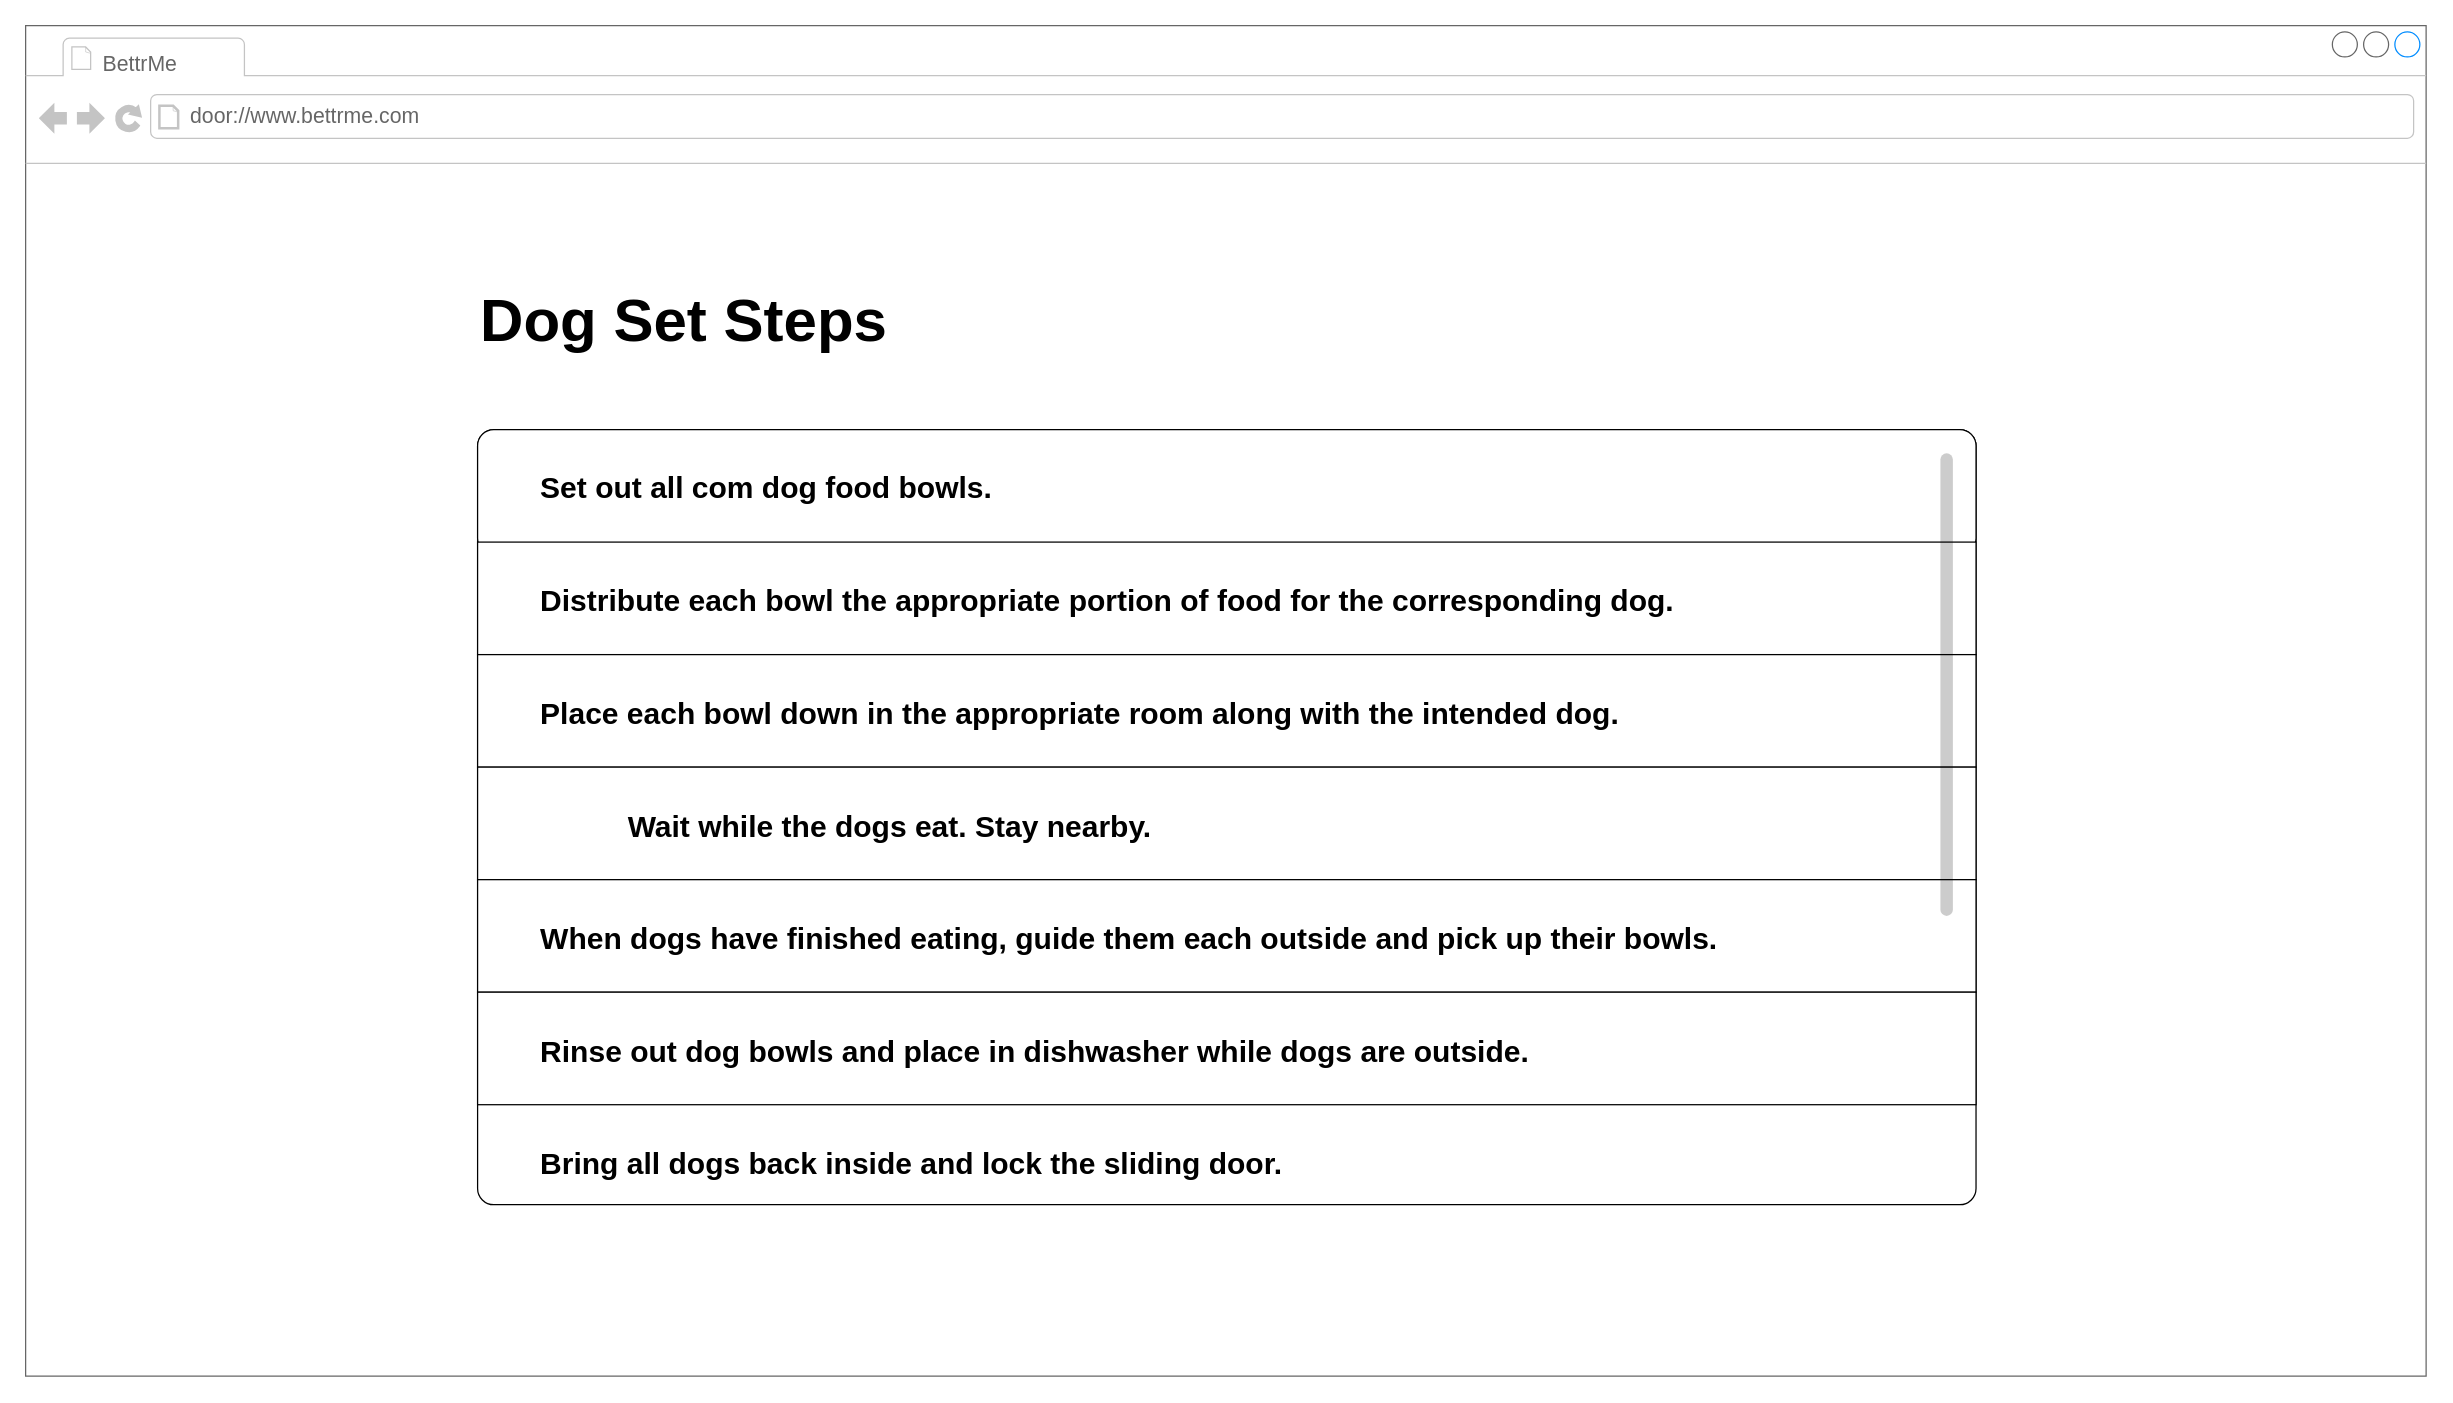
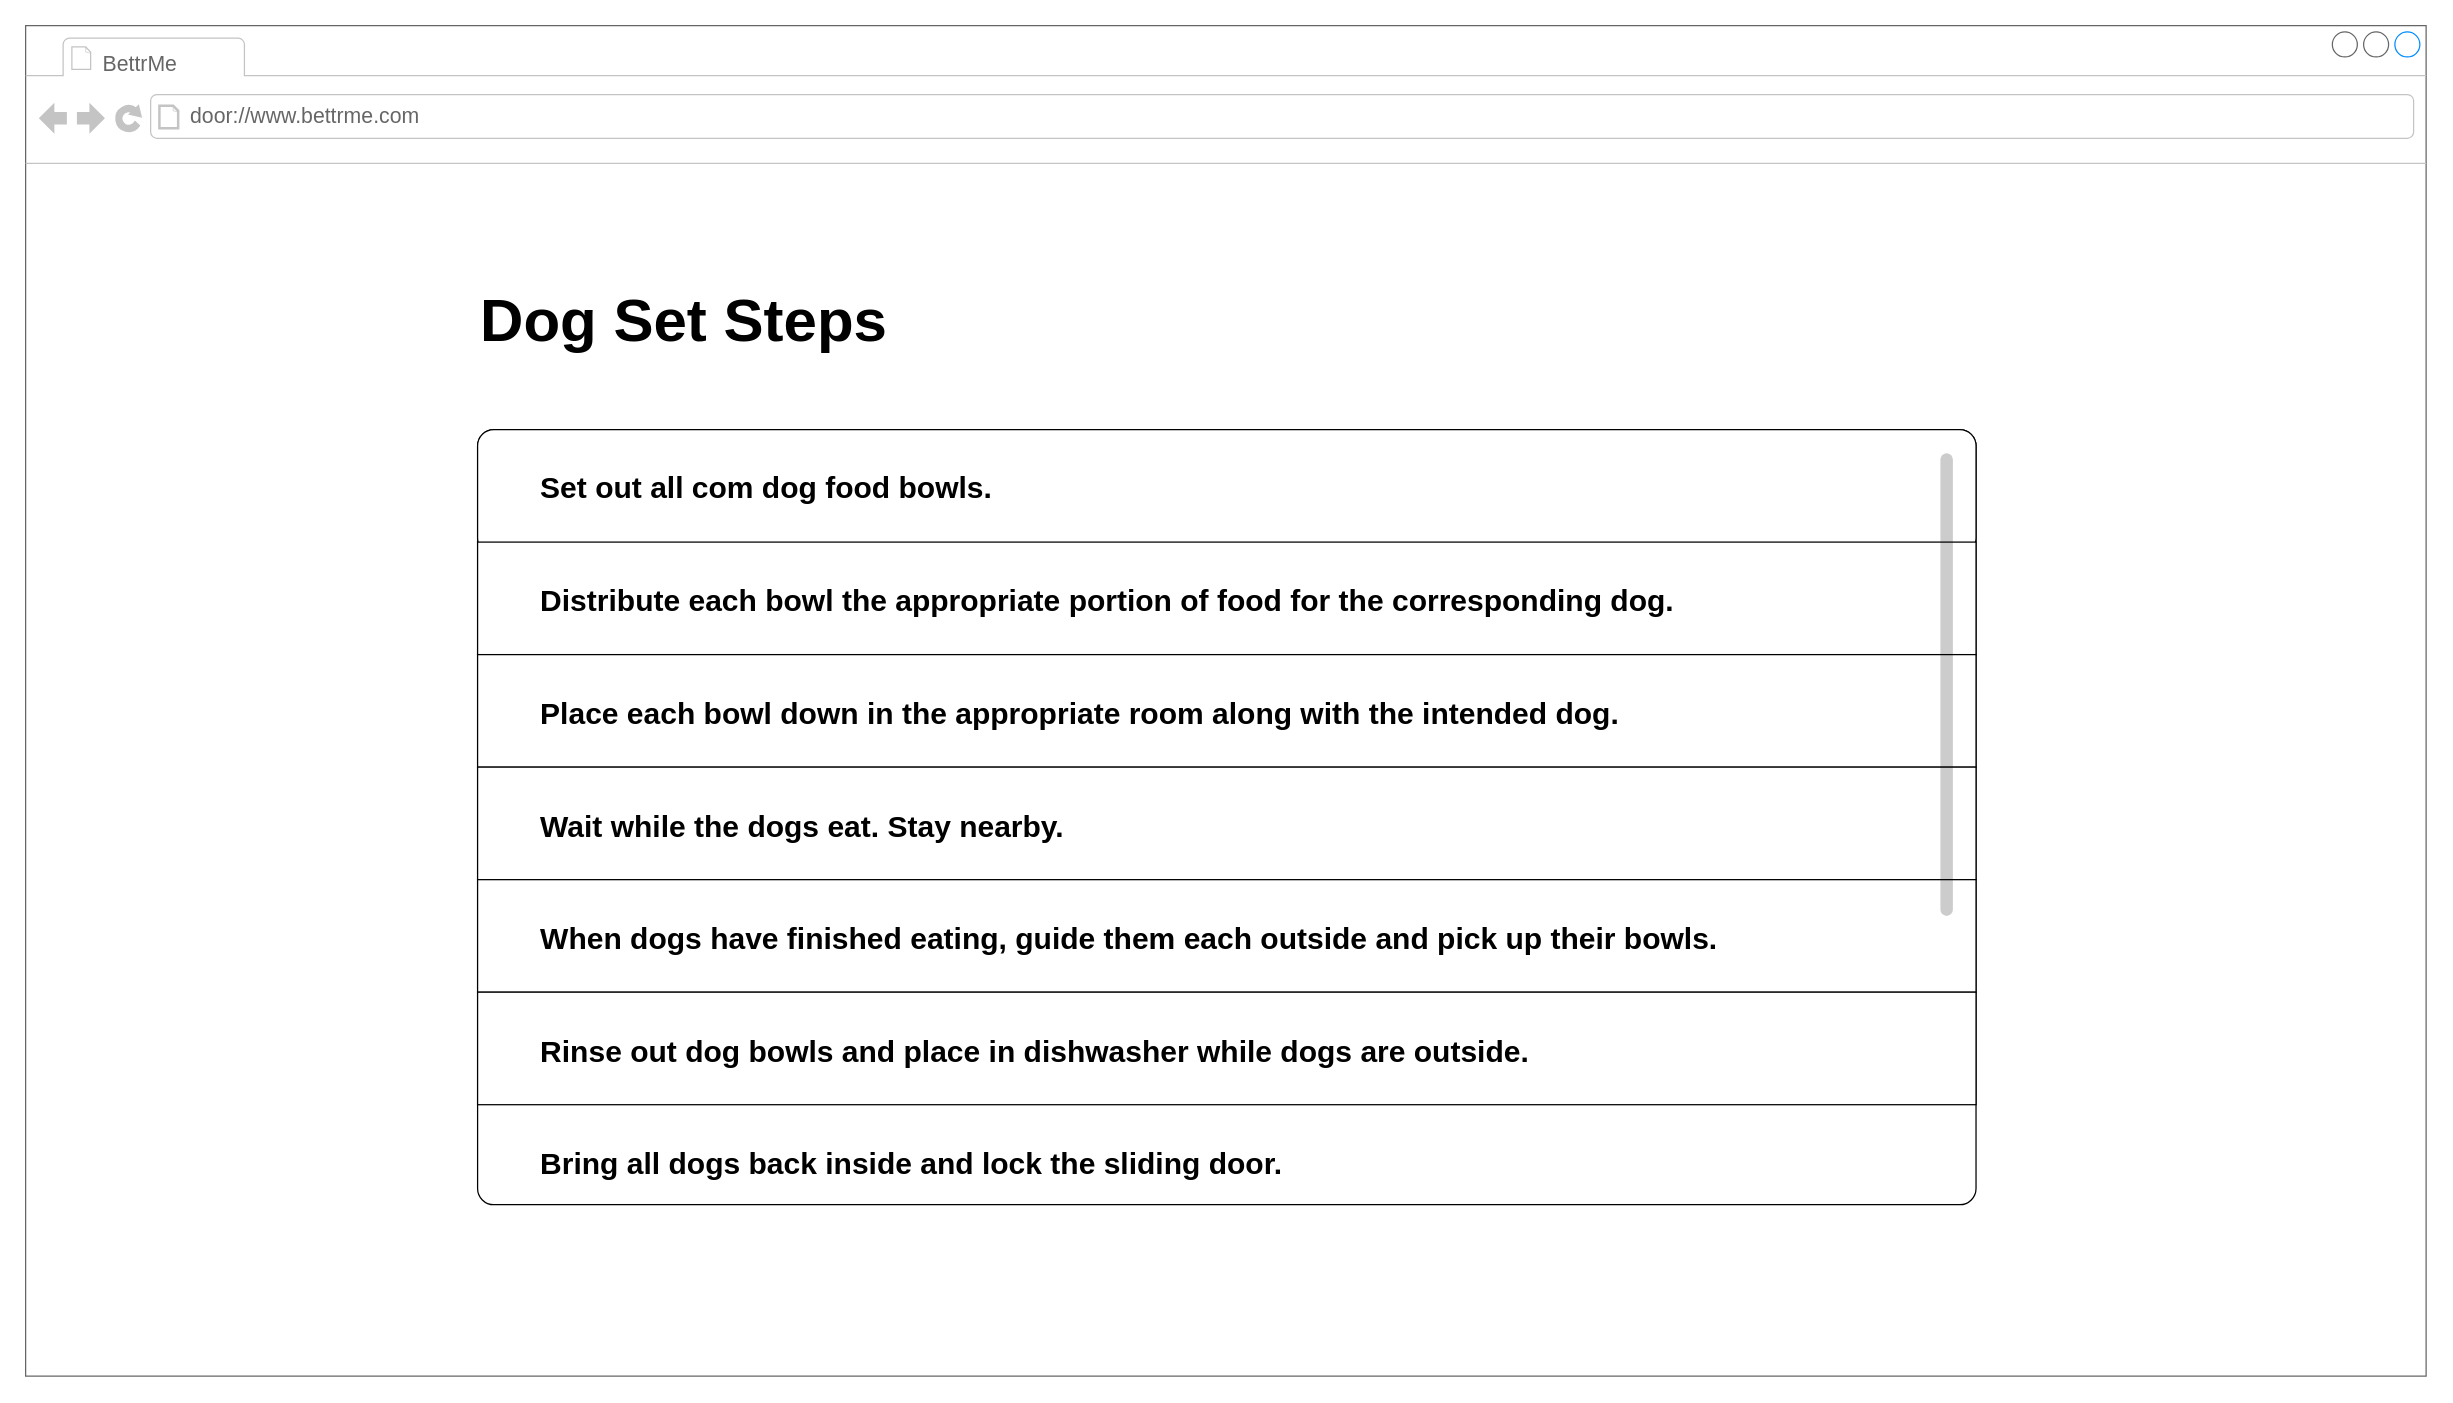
node "Wait while the dogs eat. Stay nearby.": moved (1232, 823) -> (1144, 823)
